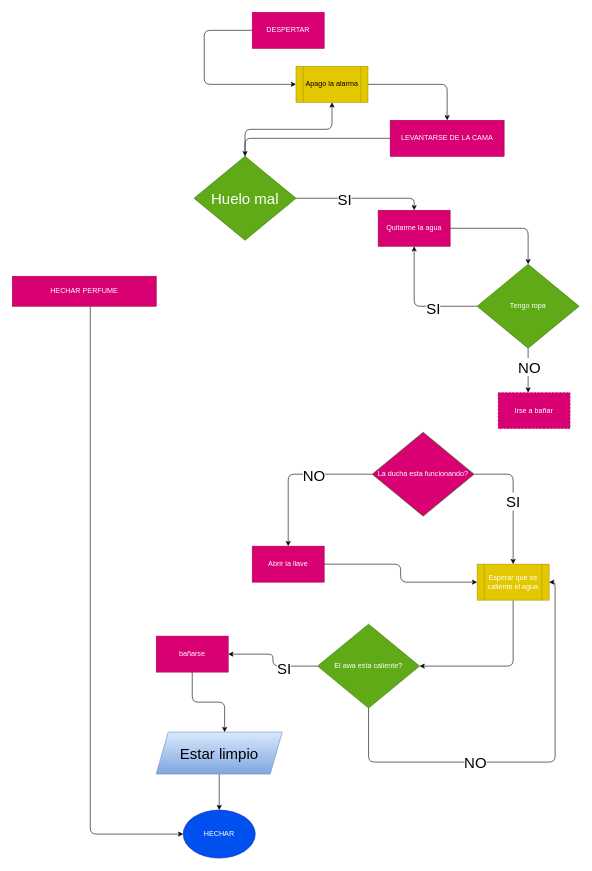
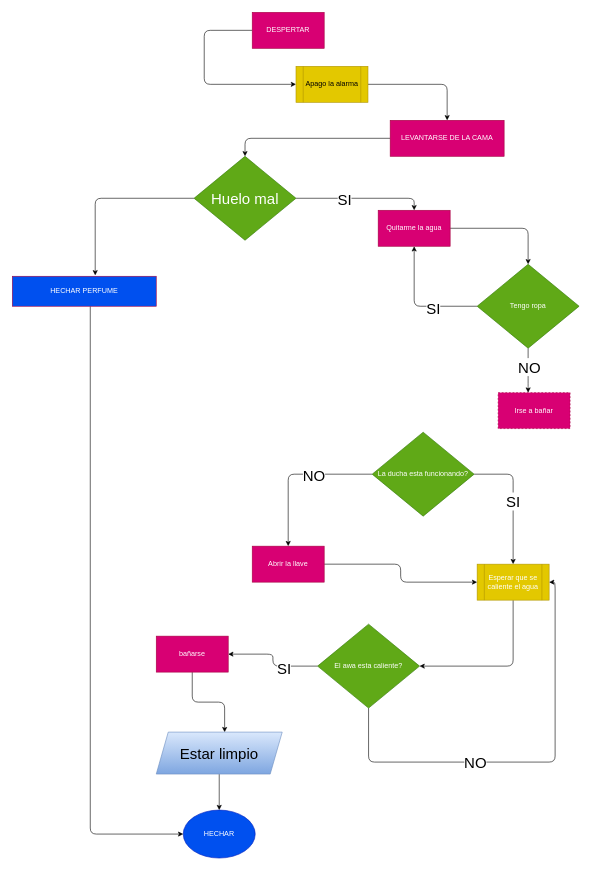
edge "Huelo mal" -> "Apago la alarma": now "Huelo mal" -> "HECHAR PERFUME"
node "HECHAR PERFUME": fillcolor #d80073 -> #0050ef
node "La ducha esta funcionando?": fillcolor #d80073 -> #60a917
